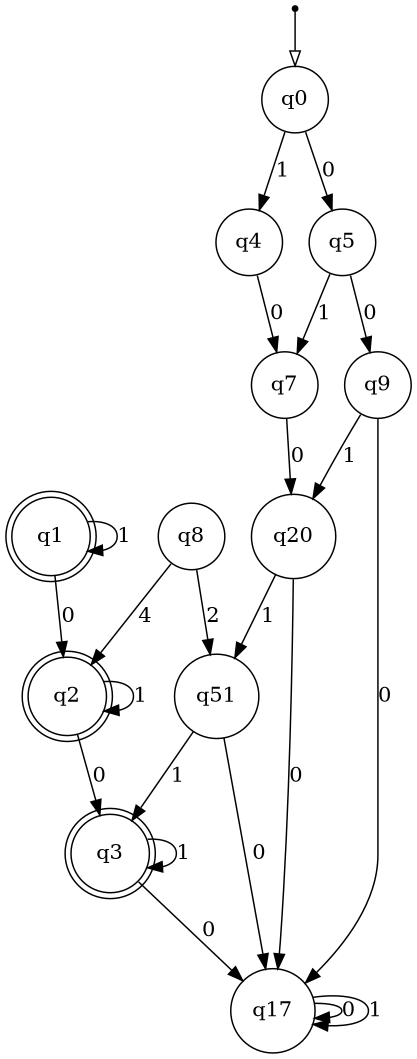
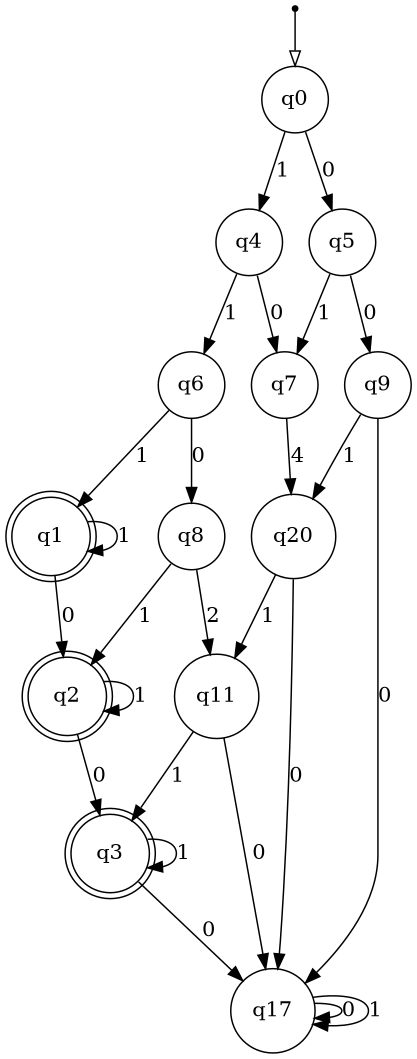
node "q6": added
edge "q7" -> "q20": label "0" -> "4"
edge "q8" -> "q2": label "4" -> "1"
node "q51": label "q51" -> "q11"
